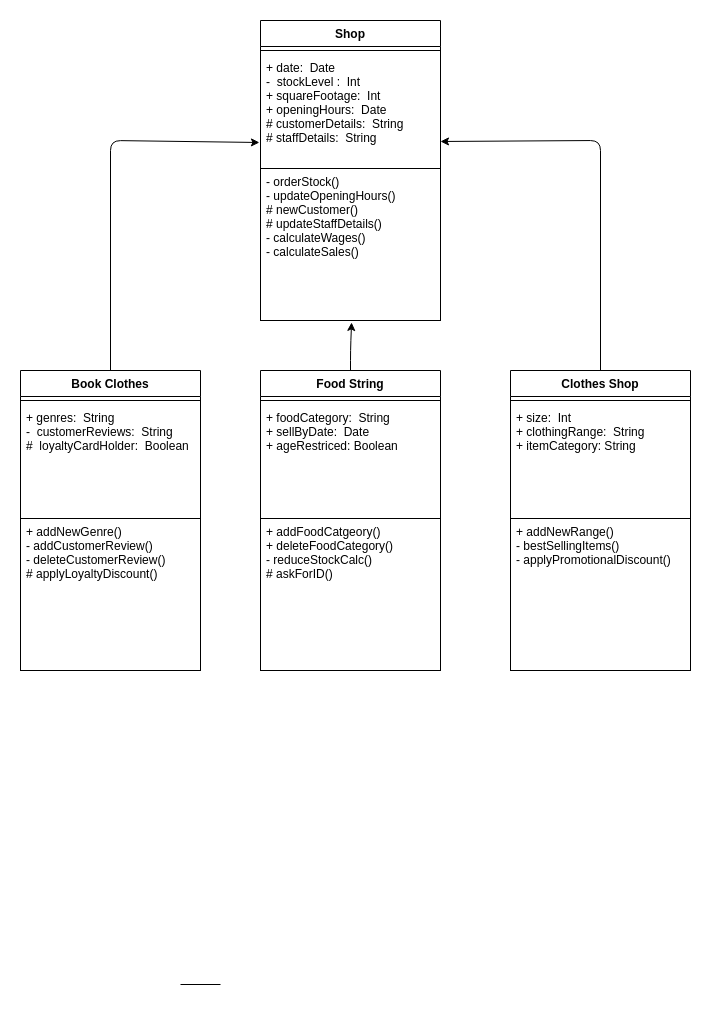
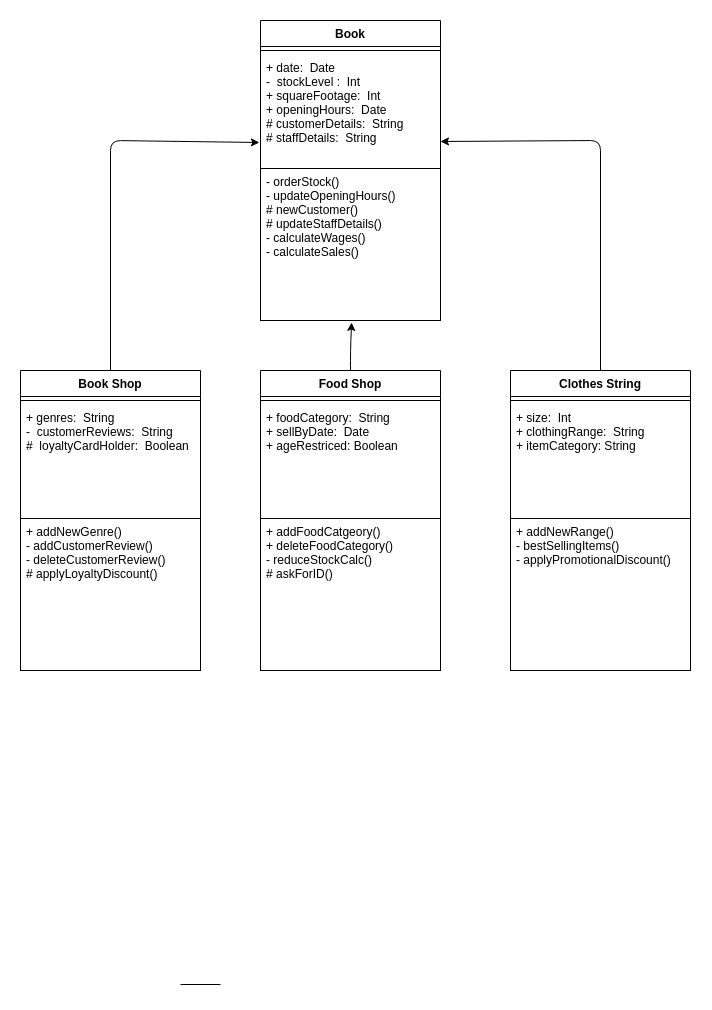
node "Shop": label "Shop" -> "Book"
node "Book Clothes": label "Book Clothes" -> "Book Shop"
node "Food String": label "Food String" -> "Food Shop"
node "Clothes Shop": label "Clothes Shop" -> "Clothes String"
